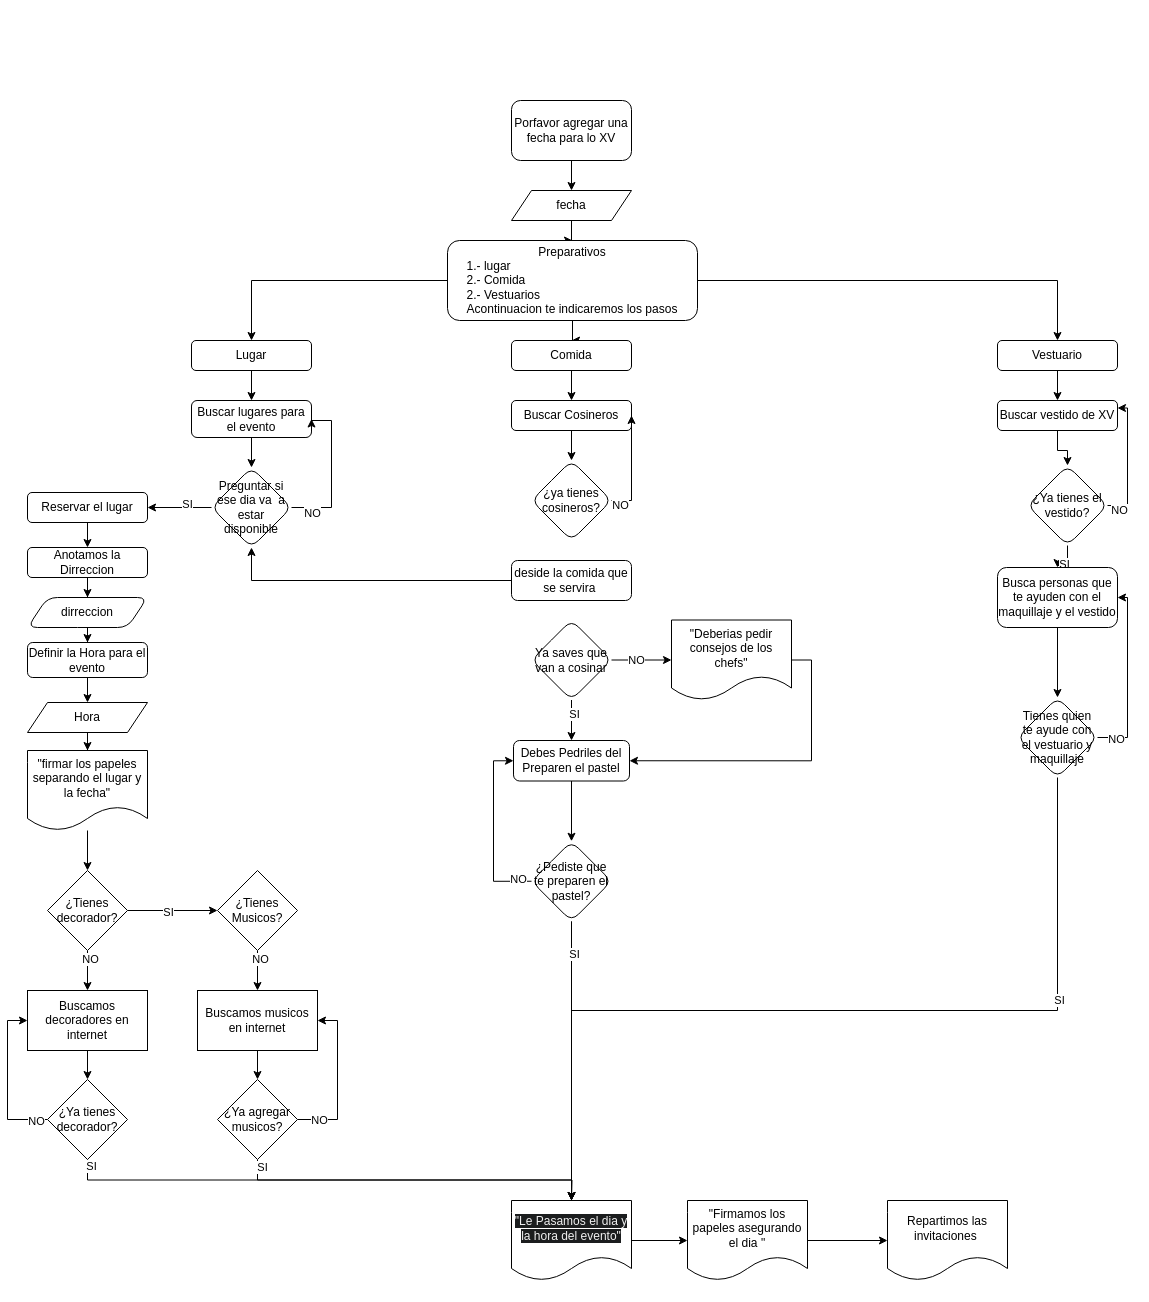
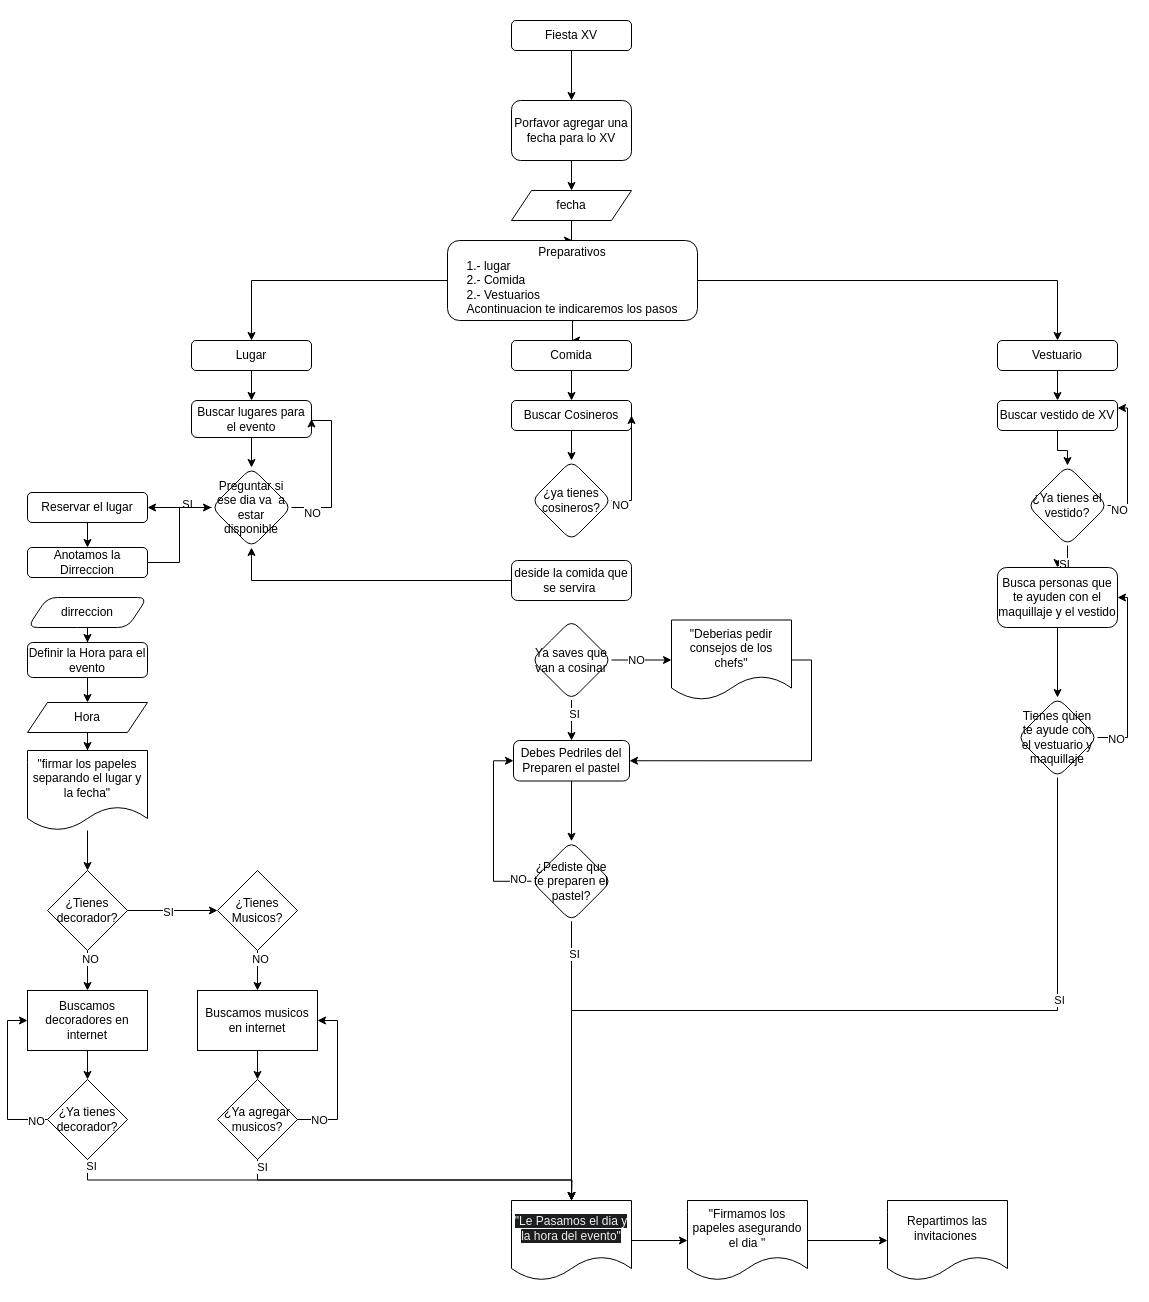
node "Fiesta XV": added
edge "Fiesta XV" -> "Porfavor agregar una fecha para lo XV": added
edge "Anotamos la Dirreccion" -> "dirreccion": now "Anotamos la Dirreccion" -> "Preguntar si ese dia va a estar disponible"
